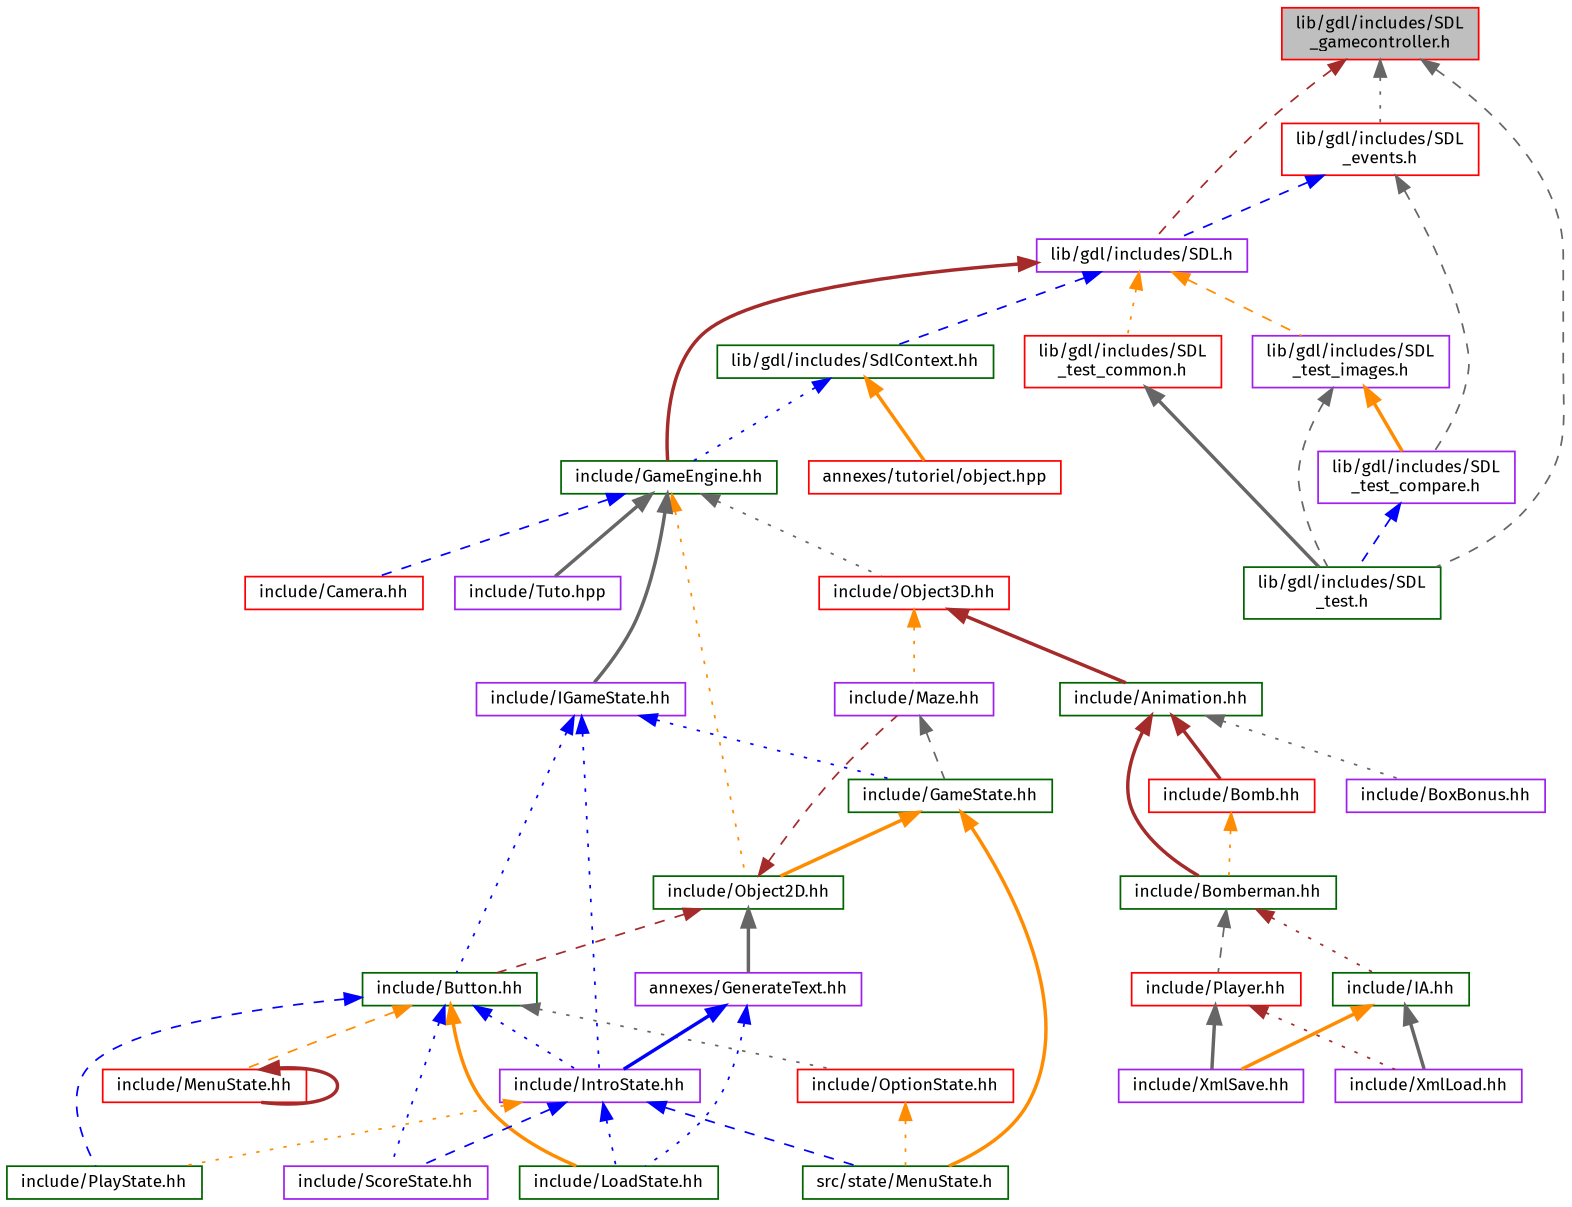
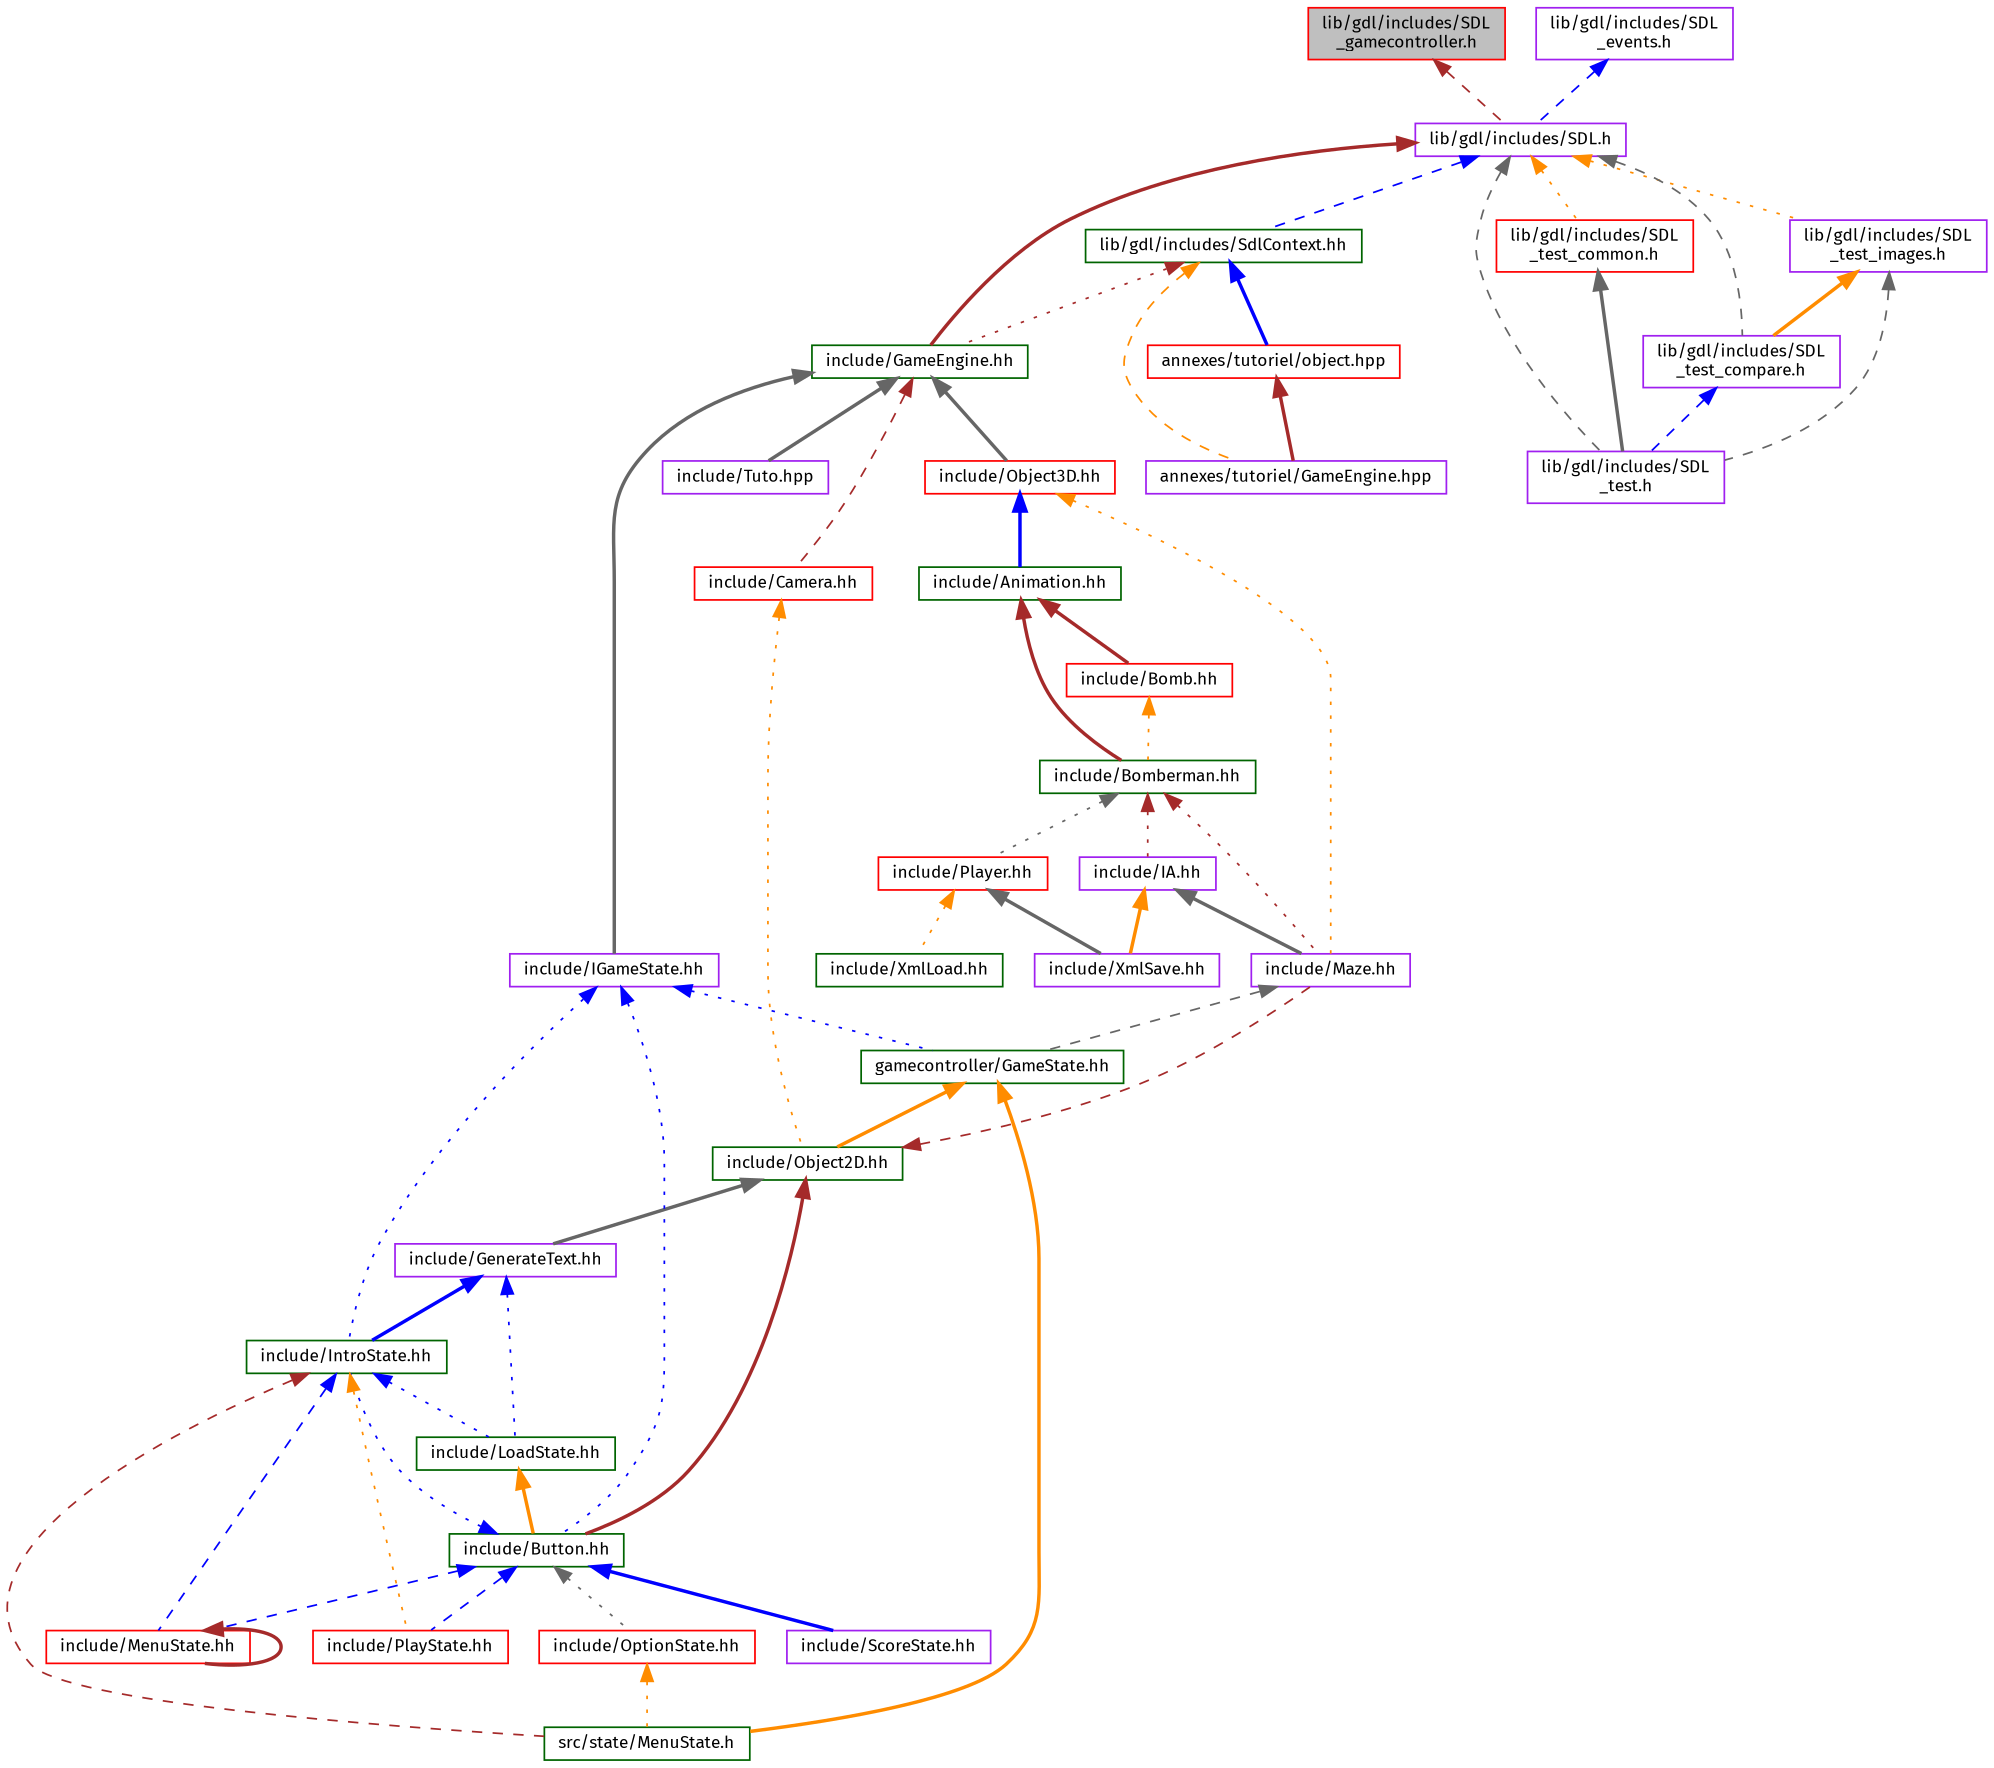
edge "lib/gdl/includes/SDL _events.h" -> "lib/gdl/includes/SDL _gamecontroller.h": removed
node "lib/gdl/includes/SDL _events.h": color red -> purple
edge "lib/gdl/includes/SDL _test_images.h" -> "lib/gdl/includes/SDL.h": style dashed -> dotted
edge "lib/gdl/includes/SDL _test_compare.h" -> "lib/gdl/includes/SDL _events.h": now "lib/gdl/includes/SDL _test_compare.h" -> "lib/gdl/includes/SDL.h"
edge "lib/gdl/includes/SDL _test.h" -> "lib/gdl/includes/SDL _gamecontroller.h": now "lib/gdl/includes/SDL _test.h" -> "lib/gdl/includes/SDL.h"
edge "include/GameEngine.hh" -> "lib/gdl/includes/SdlContext.hh": color blue -> brown
edge "annexes/tutoriel/object.hpp" -> "lib/gdl/includes/SdlContext.hh": color darkorange -> blue
node "annexes/tutoriel/GameEngine.hpp": added
edge "include/Camera.hh" -> "include/GameEngine.hh": color blue -> brown
edge "include/Object3D.hh" -> "include/GameEngine.hh": style dotted -> bold
node "lib/gdl/includes/SDL _test.h": color darkgreen -> purple
edge "include/Animation.hh" -> "include/Object3D.hh": color brown -> blue
edge "include/Object2D.hh" -> "include/GameEngine.hh": now "include/Object2D.hh" -> "include/Camera.hh"
node "include/GameState.hh": label "include/GameState.hh" -> "gamecontroller/GameState.hh"
node "include/BoxBonus.hh": removed
edge "include/Maze.hh" -> "include/Bomberman.hh": added
edge "include/Button.hh" -> "include/Object2D.hh": style dashed -> bold
edge "include/Player.hh" -> "include/Bomberman.hh": style dashed -> dotted
node "annexes/GenerateText.hh": label "annexes/GenerateText.hh" -> "include/GenerateText.hh"
node "include/IA.hh": color darkgreen -> purple
edge "include/MenuState.hh" -> "include/Button.hh": color darkorange -> blue
edge "include/XmlLoad.hh" -> "include/Player.hh": color brown -> darkorange
edge "include/XmlLoad.hh" -> "include/IA.hh": now "include/Maze.hh" -> "include/IA.hh"
node "include/IntroState.hh": color purple -> darkgreen
node "include/XmlLoad.hh": color purple -> darkgreen
edge "include/ScoreState.hh" -> "include/Button.hh": style dotted -> bold
edge "include/LoadState.hh" -> "include/Button.hh": reversed
edge "src/state/MenuState.h" -> "include/IntroState.hh": color blue -> brown
edge "include/ScoreState.hh" -> "include/IntroState.hh": now "include/MenuState.hh" -> "include/IntroState.hh"
node "include/PlayState.hh": color darkgreen -> red
